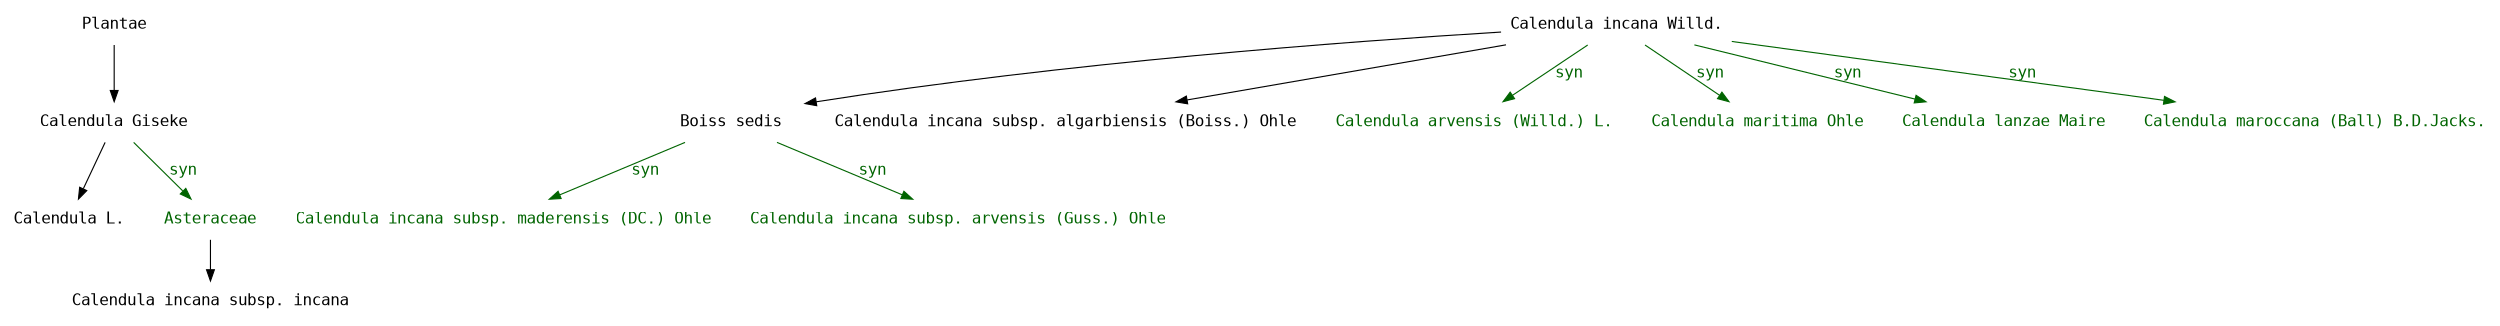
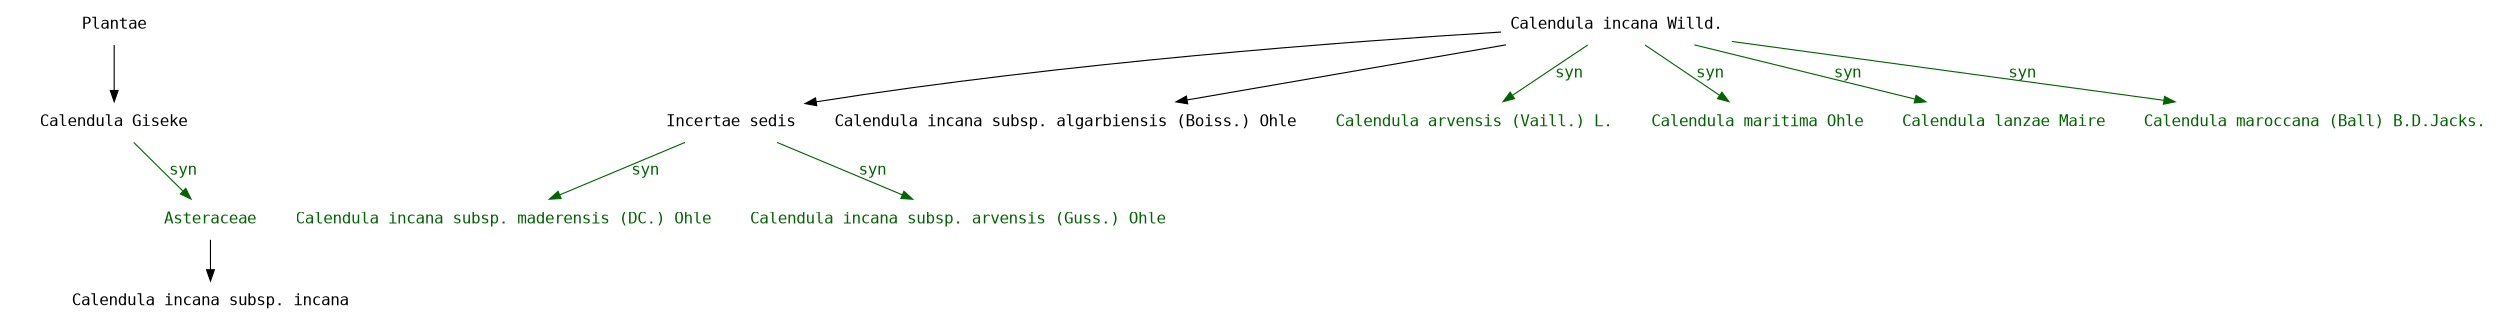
node "Boiss sedis": label "Boiss sedis" -> "Incertae sedis"
node "Calendula arvensis (Willd.) L.": label "Calendula arvensis (Willd.) L." -> "Calendula arvensis (Vaill.) L."
node "Calendula L.": removed
